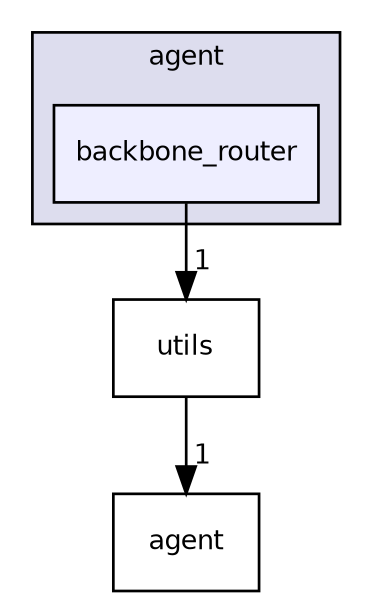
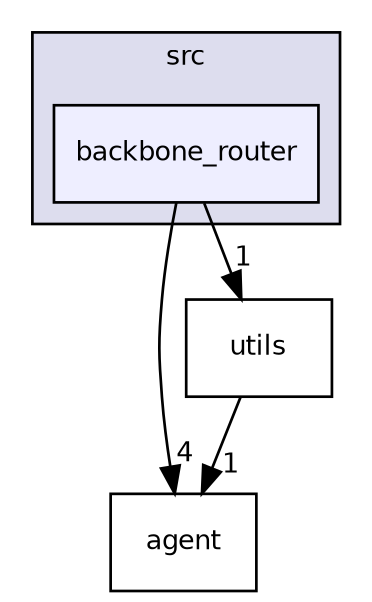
cluster "agent": label "agent" -> "src"
edge "backbone_router" -> "agent": added
